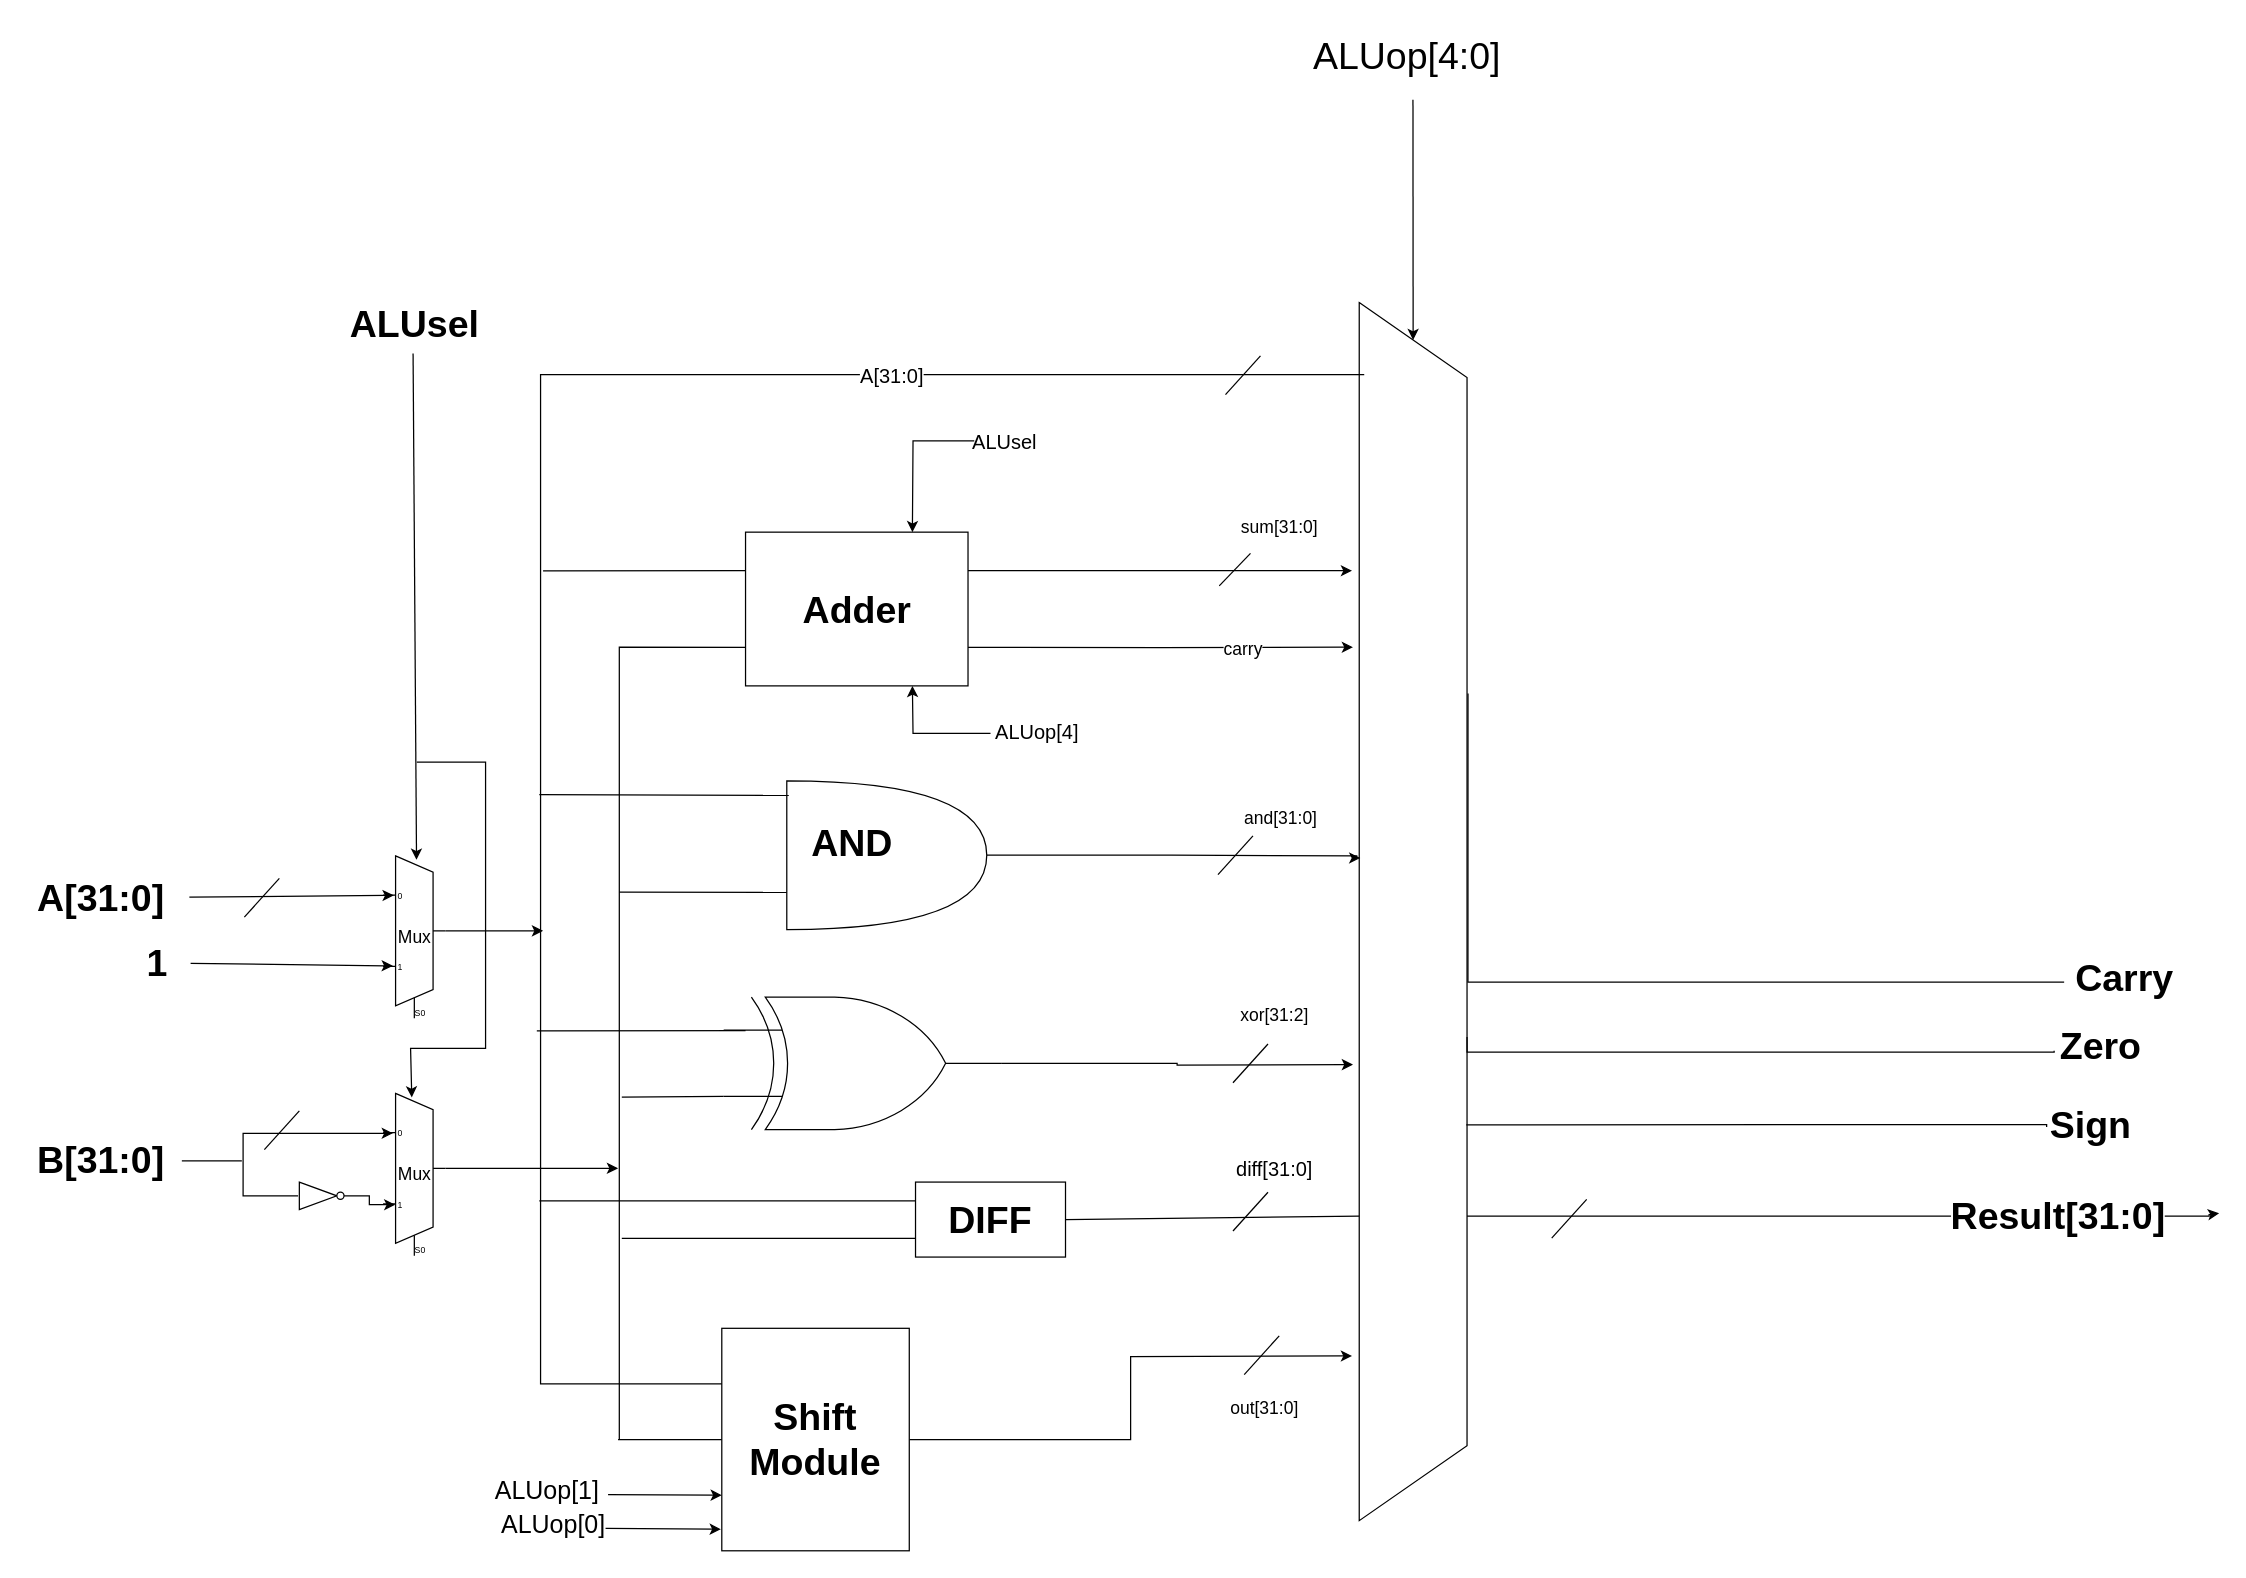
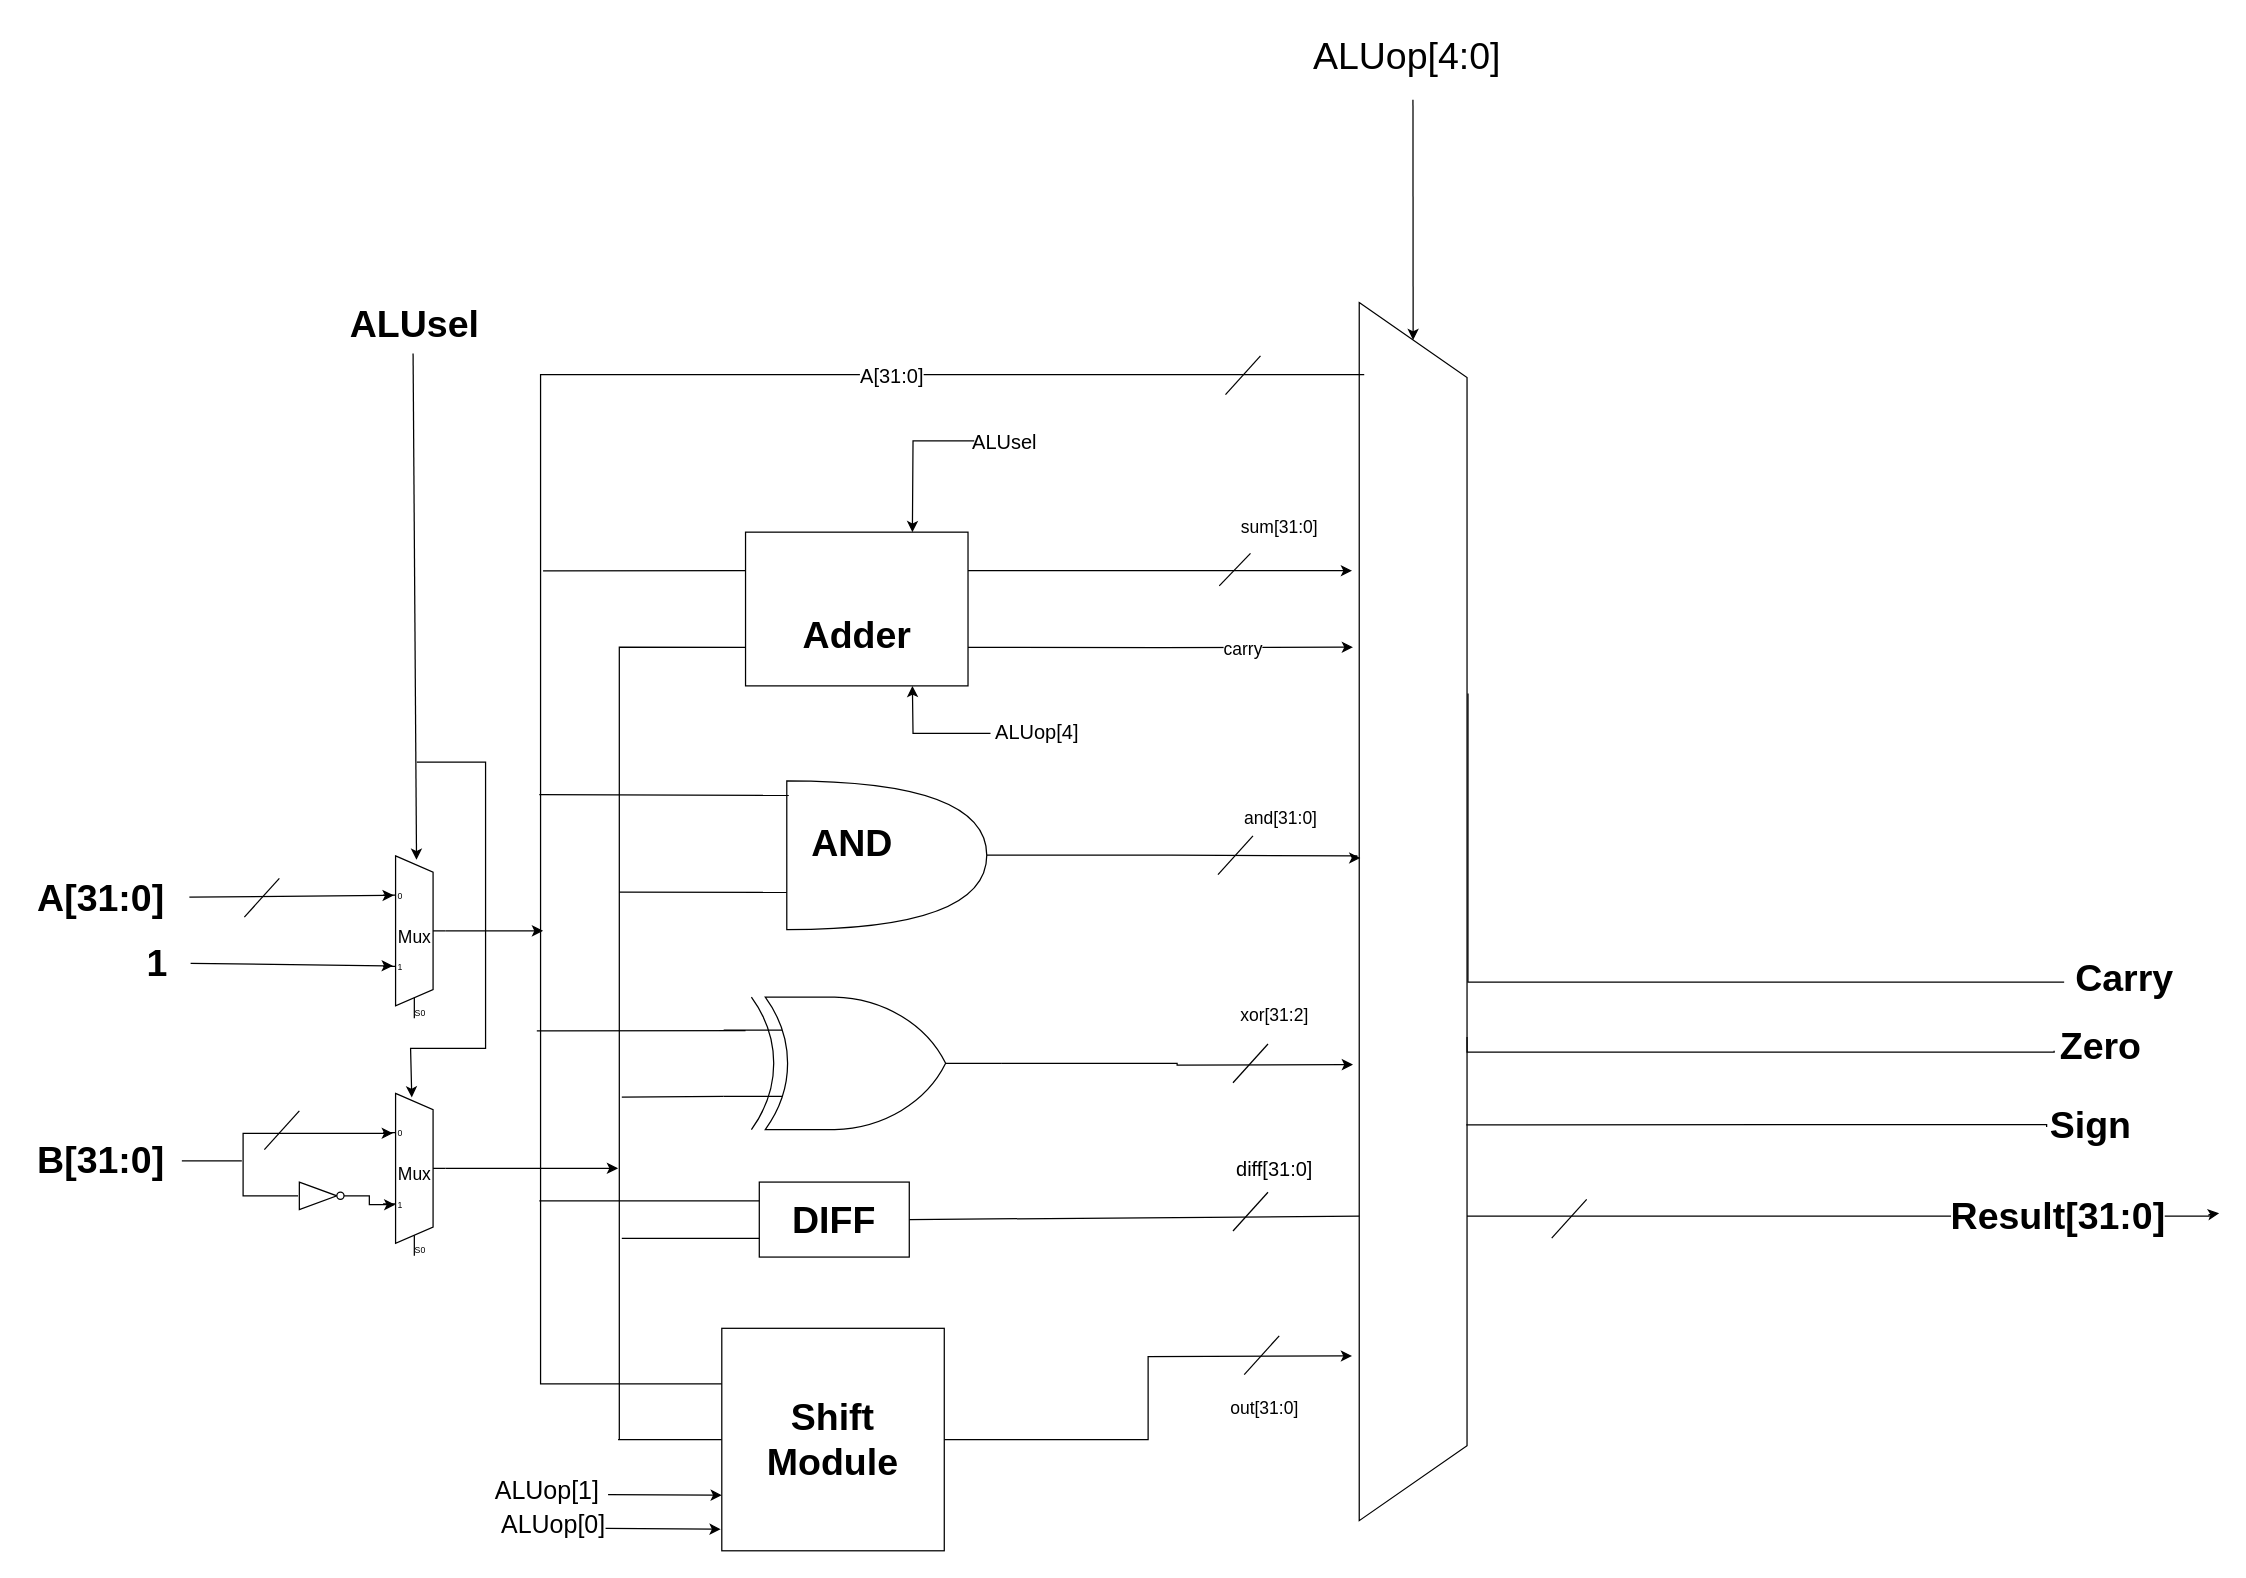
node "Adder": moved (857, 609) -> (857, 634)
node "DIFF": moved (991, 1219) -> (834, 1219)
node "Shift Module": size 188x223 -> 223x223
